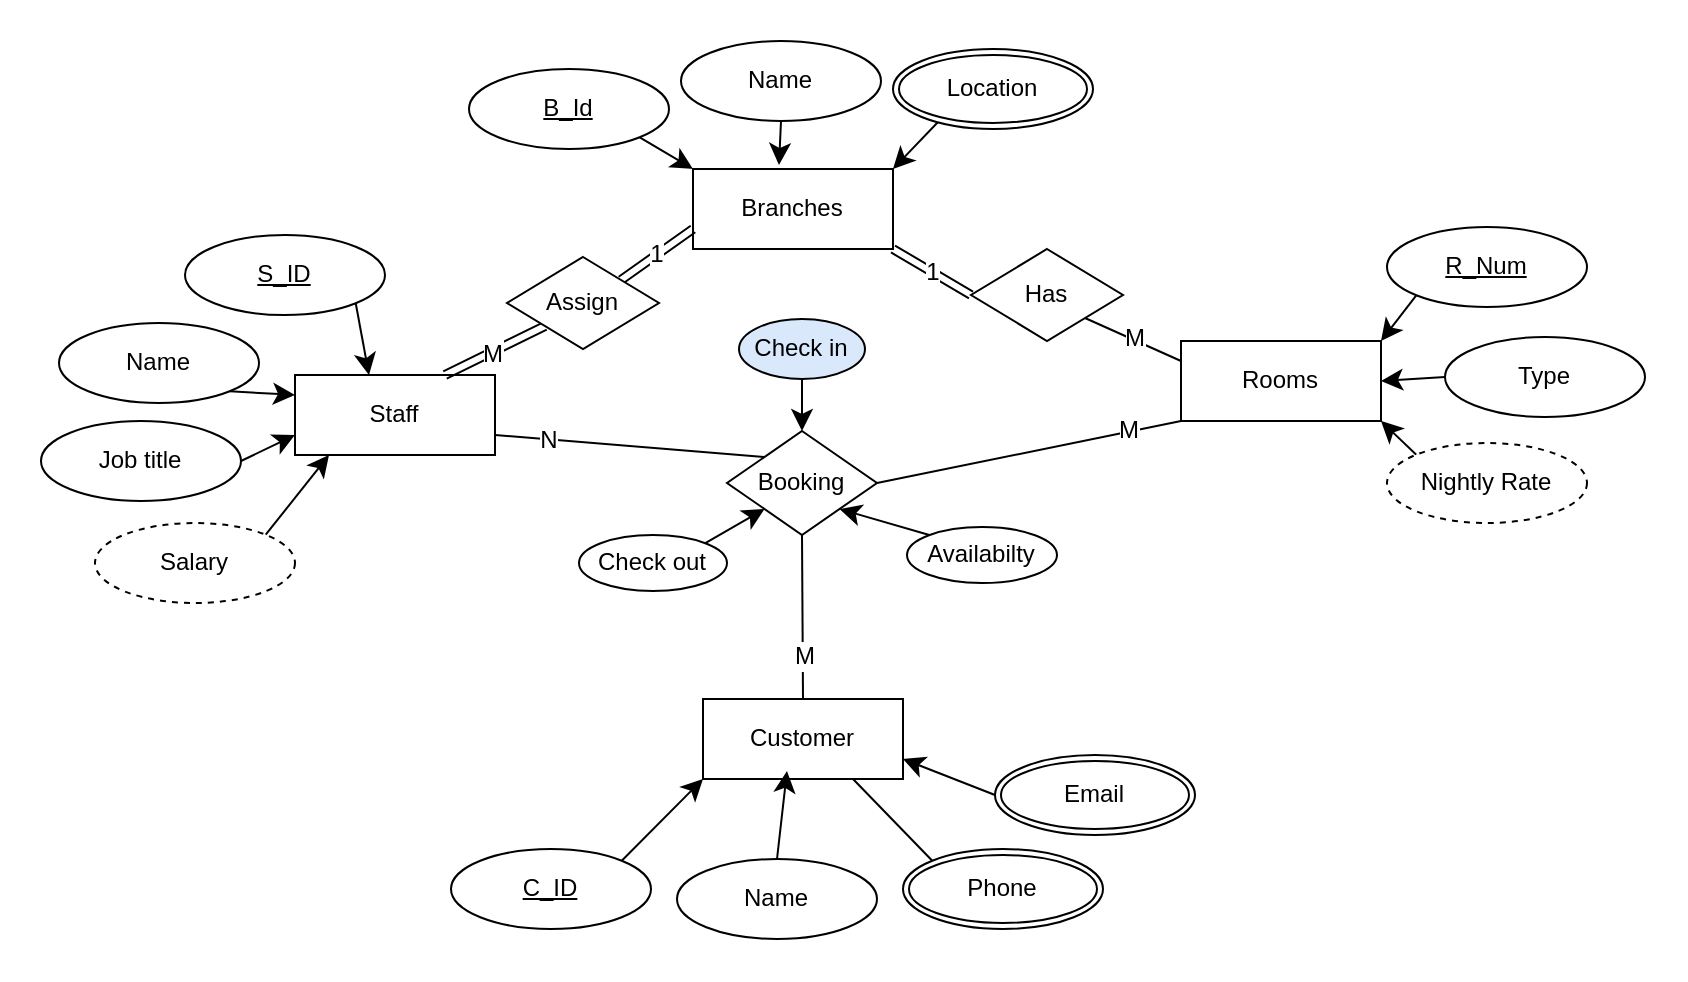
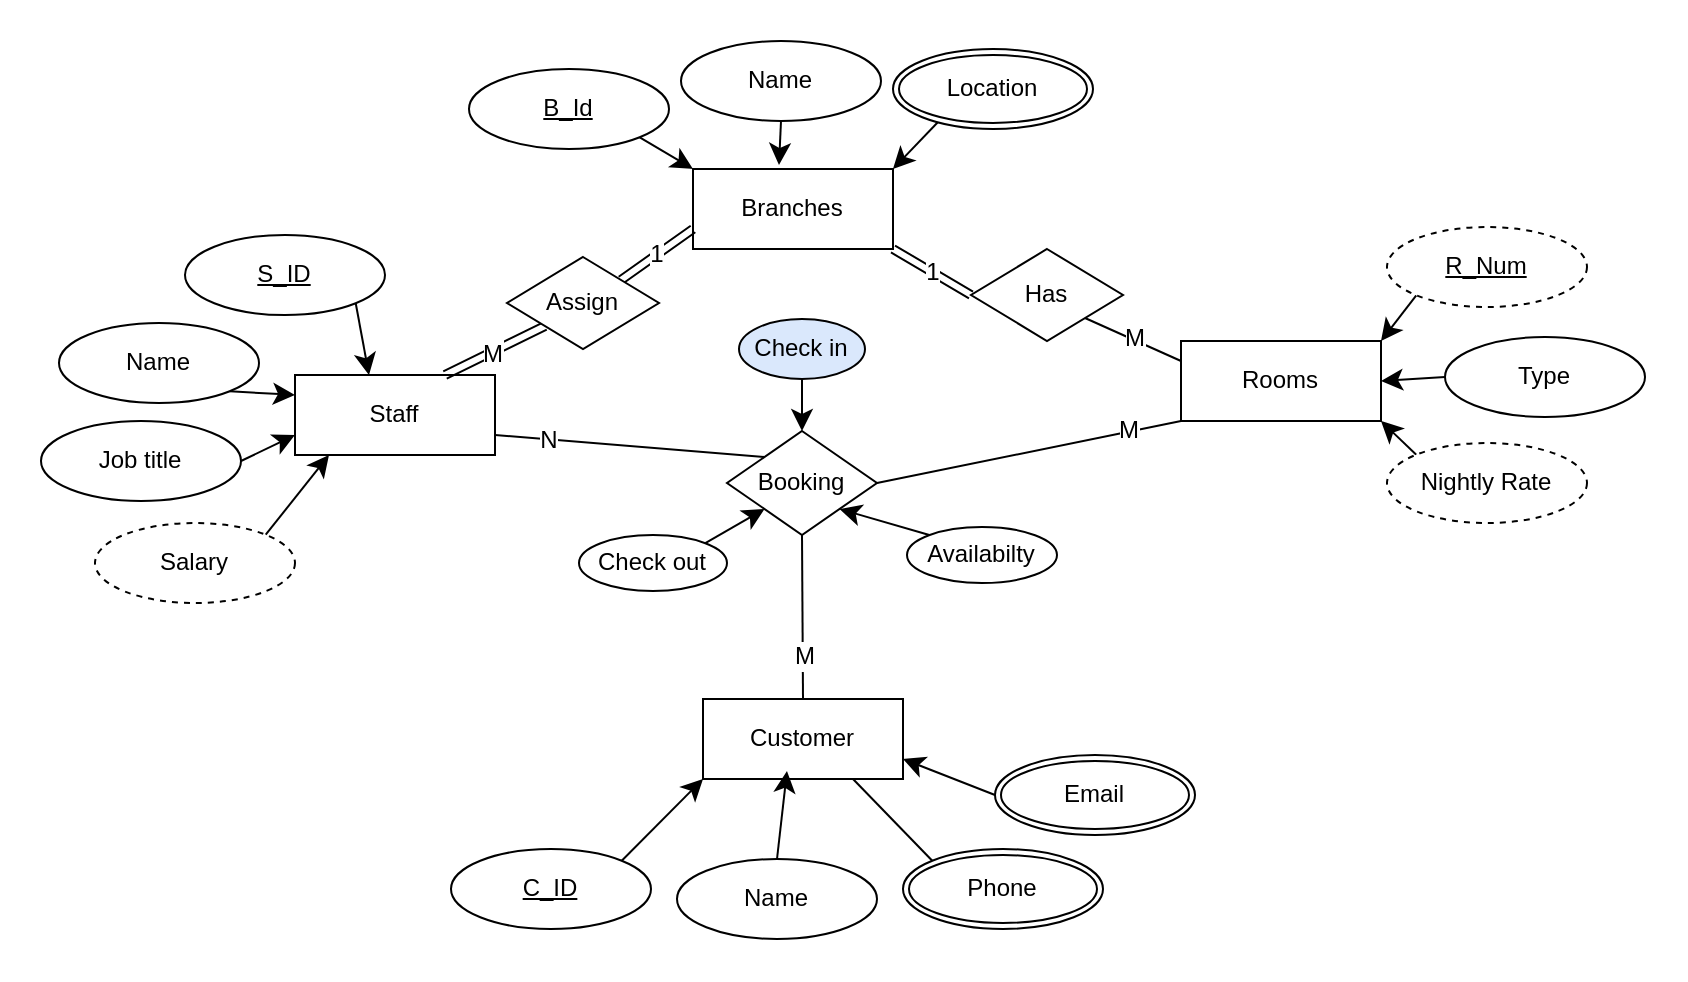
node "R_Num": style solid -> dashed
